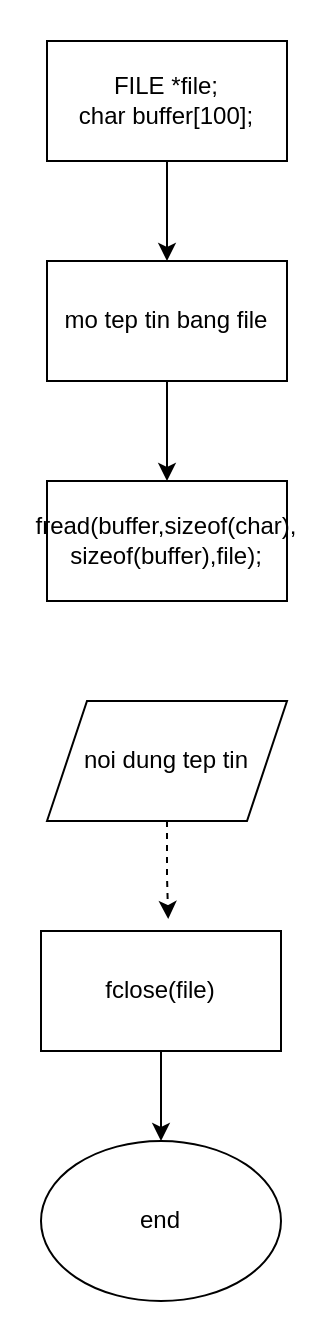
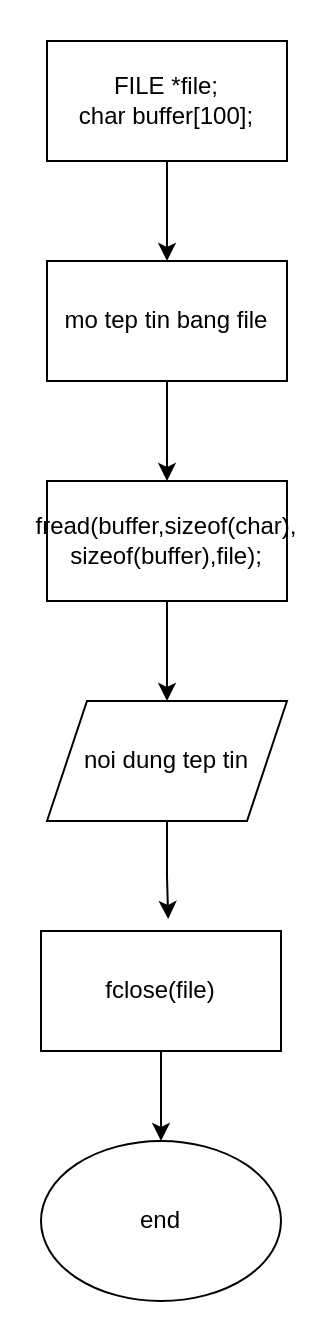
edge "fread(buffer,sizeof(char), sizeof(buffer),file);" -> "noi dung tep tin": added
edge "noi dung tep tin" -> "fclose(file)": style dashed -> solid
